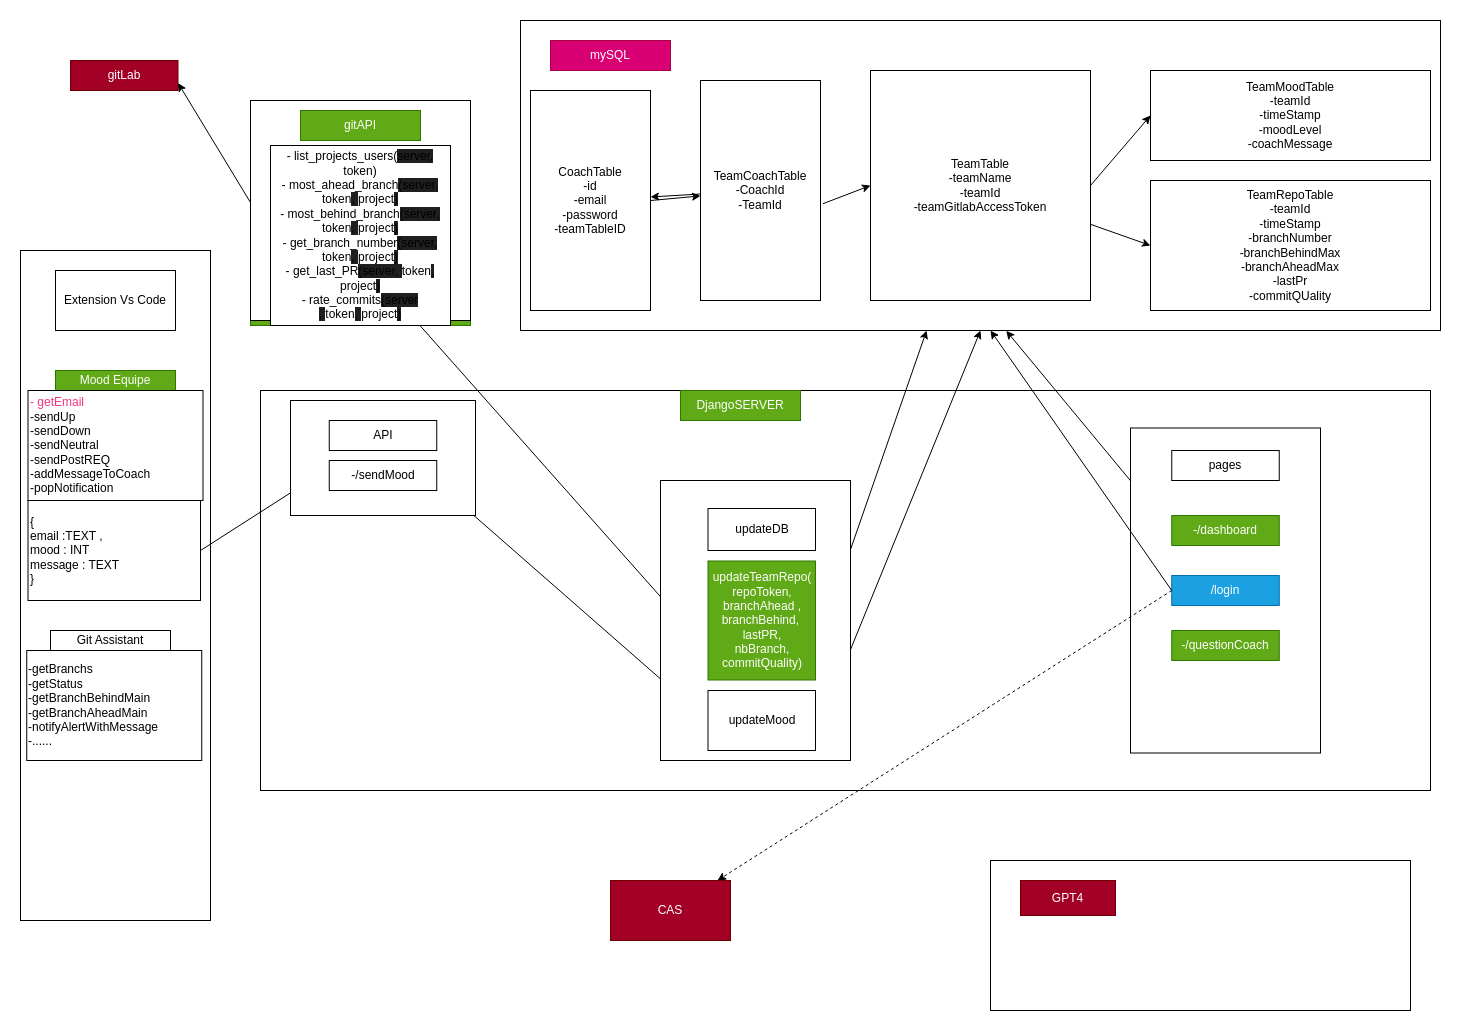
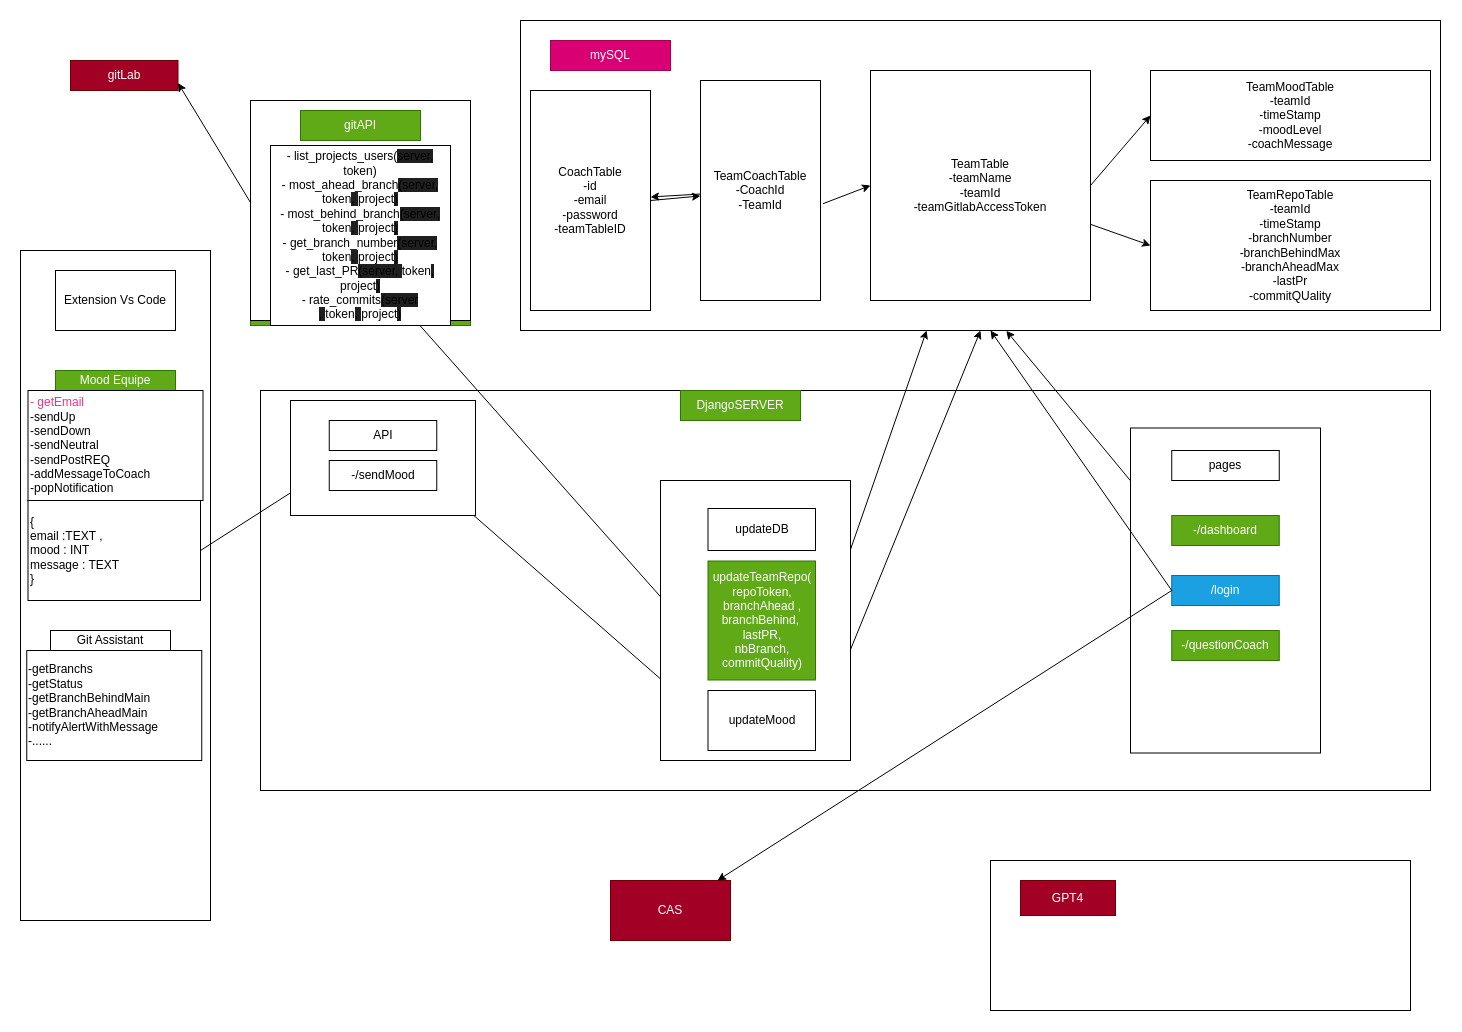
edge "/login" -> "CAS": style dashed -> solid
